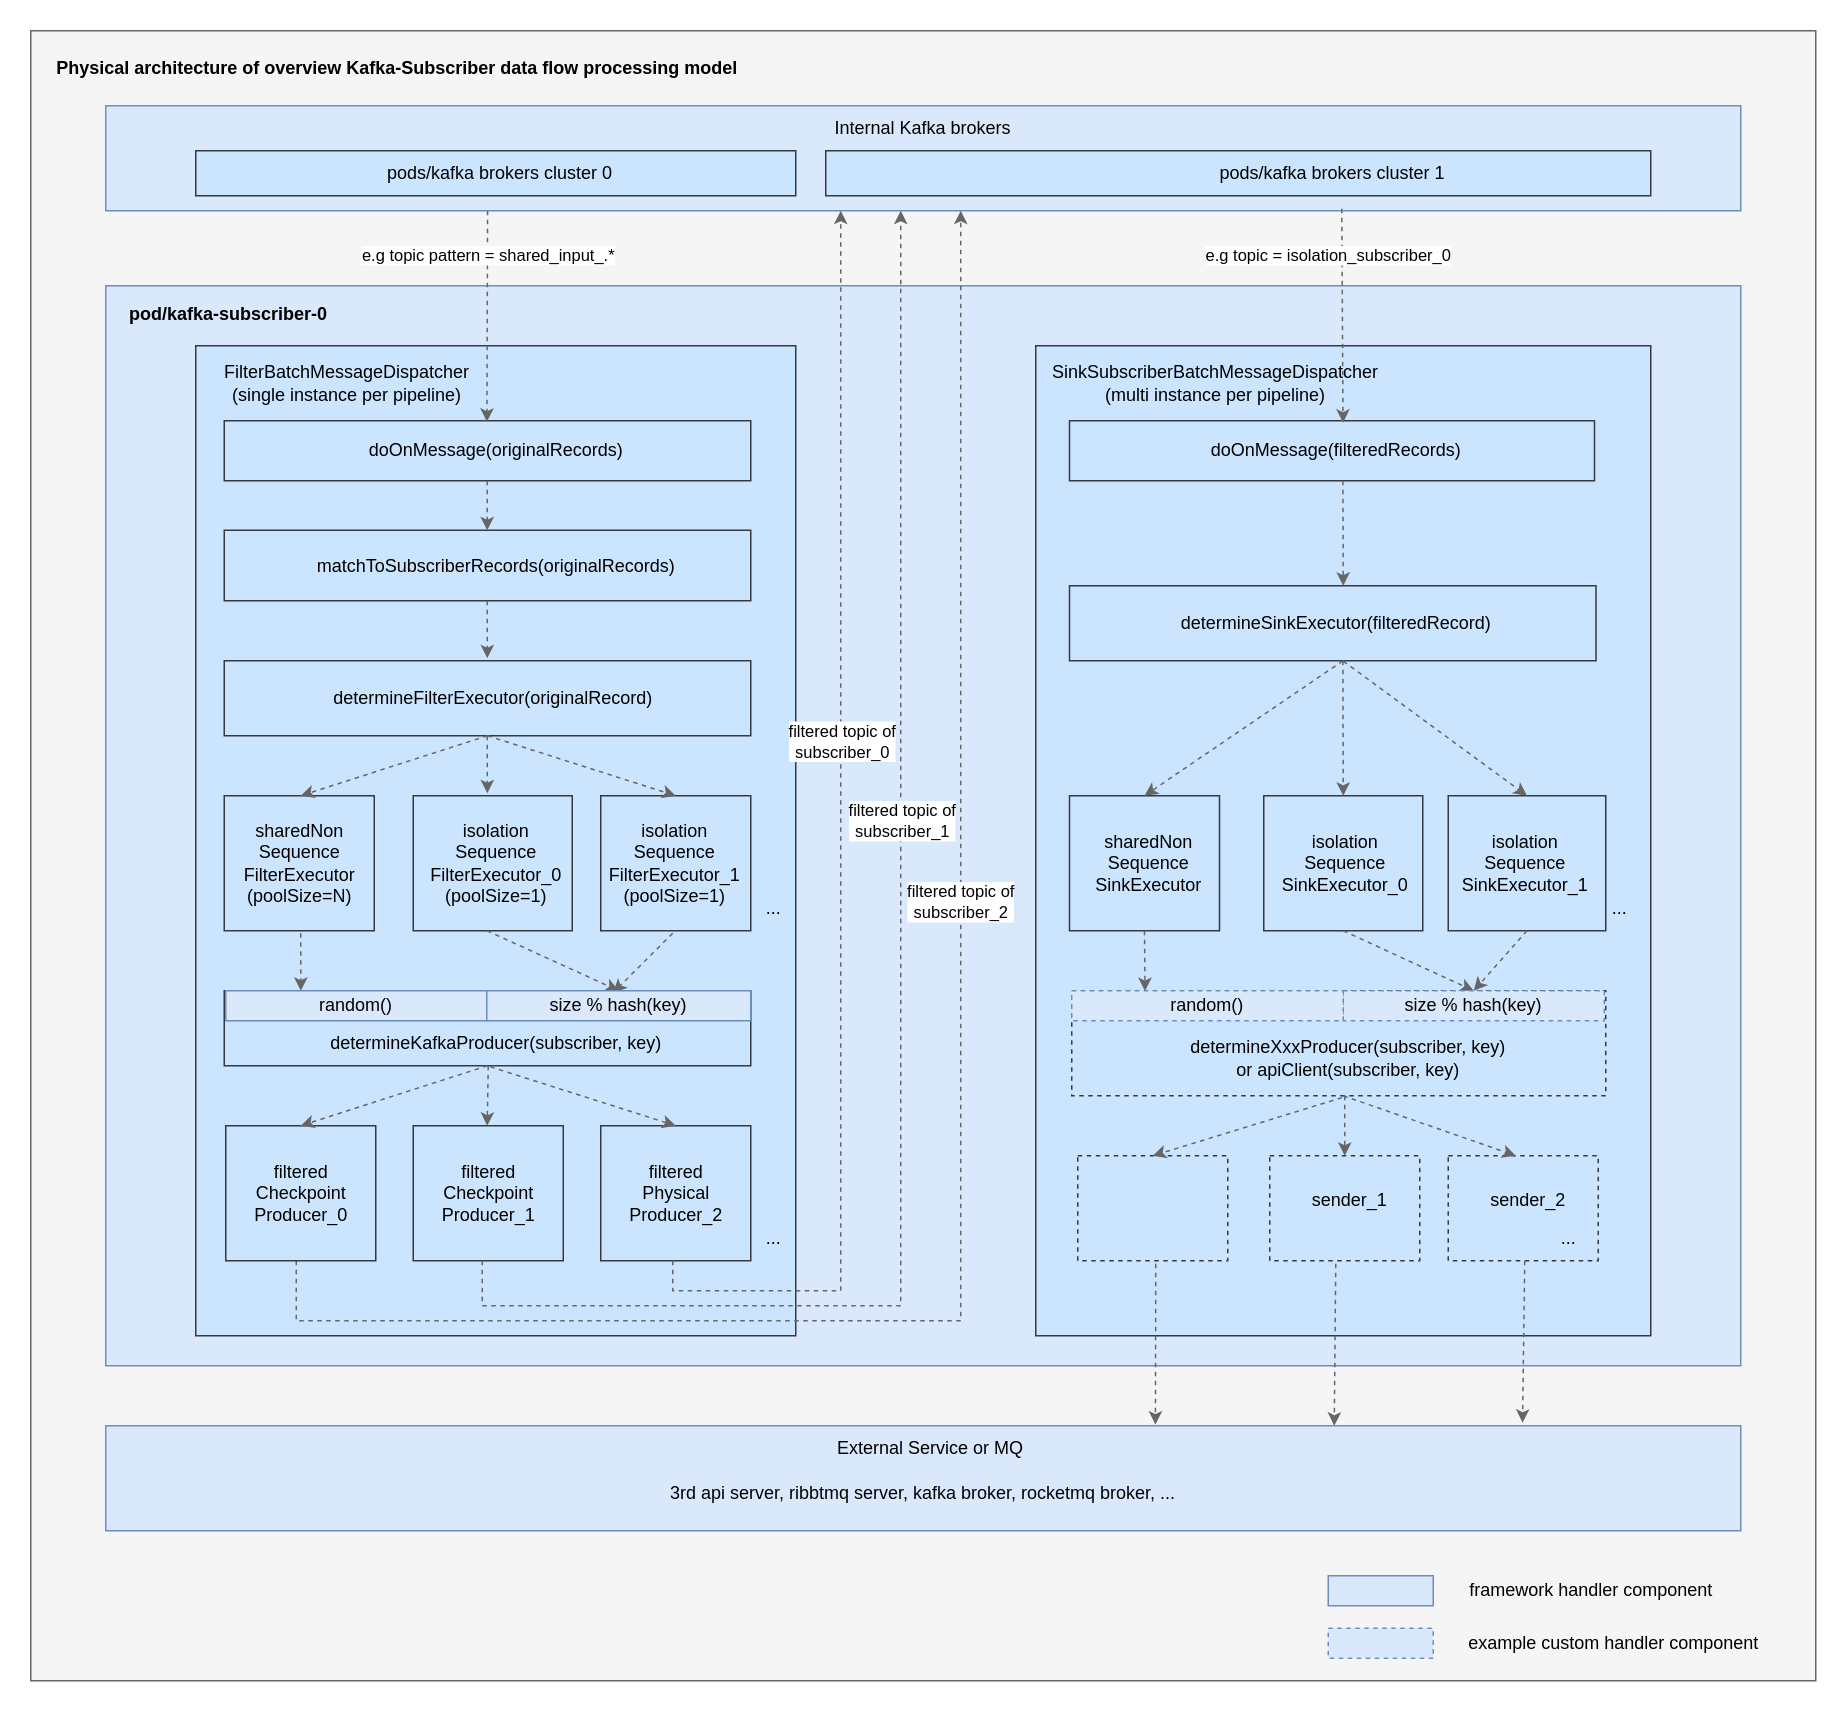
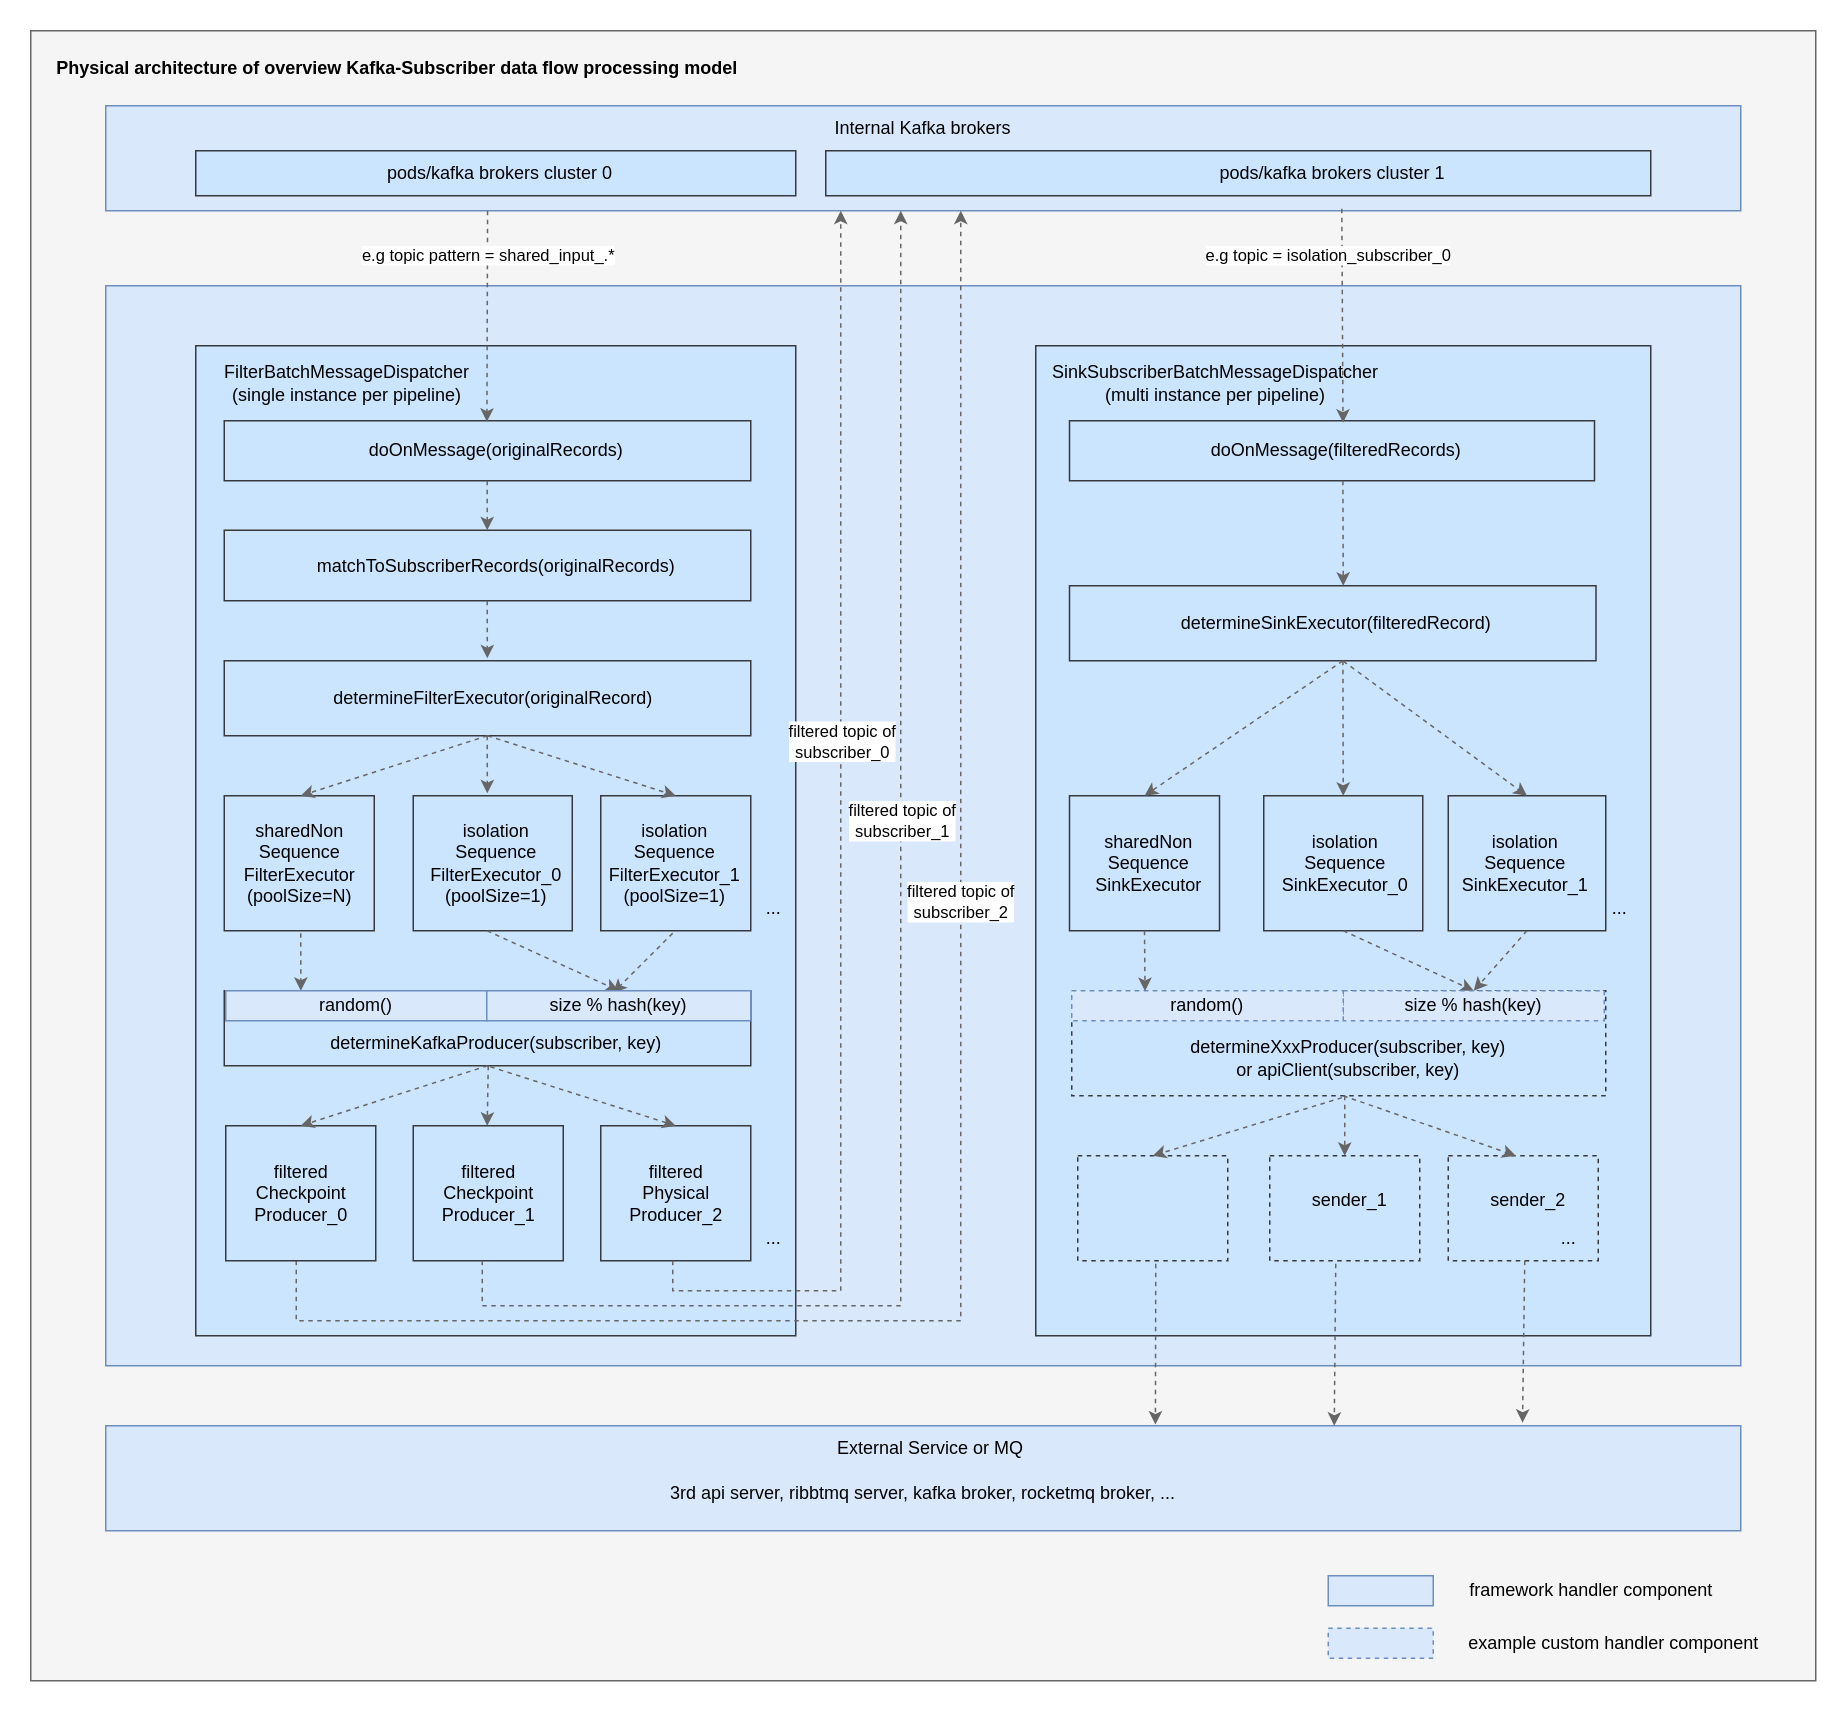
node "pod/kafka-subscriber-0": removed
